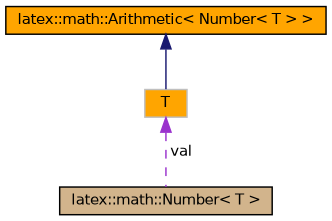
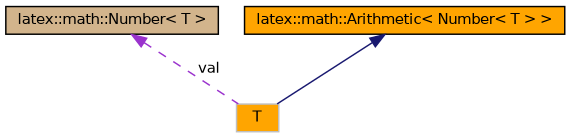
edge "latex::math::Number< T >" -> "T": reversed
